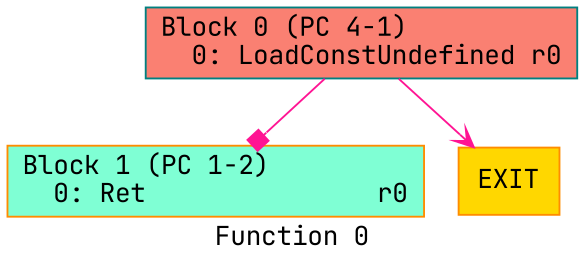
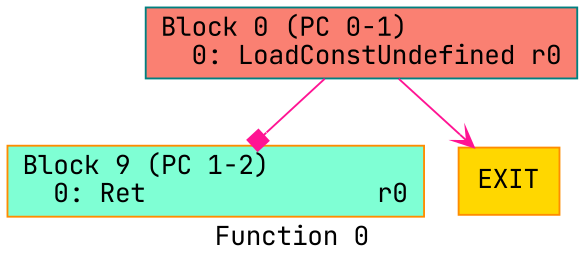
node "Block 0 (PC 4-1) 0: LoadConstUndefined r0": label "Block 0 (PC 4-1) 0: LoadConstUndefined r0" -> "Block 0 (PC 0-1) 0: LoadConstUndefined r0"
node "Block 1 (PC 1-2) 0: Ret               r0": label "Block 1 (PC 1-2) 0: Ret               r0" -> "Block 9 (PC 1-2) 0: Ret               r0"
